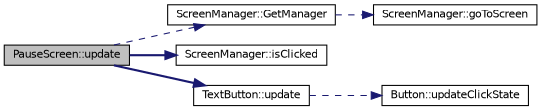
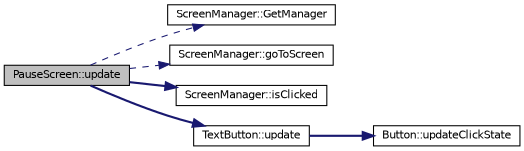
edge "ScreenManager::GetManager" -> "ScreenManager::goToScreen": now "PauseScreen::update" -> "ScreenManager::goToScreen"
edge "TextButton::update" -> "Button::updateClickState": style dashed -> bold
